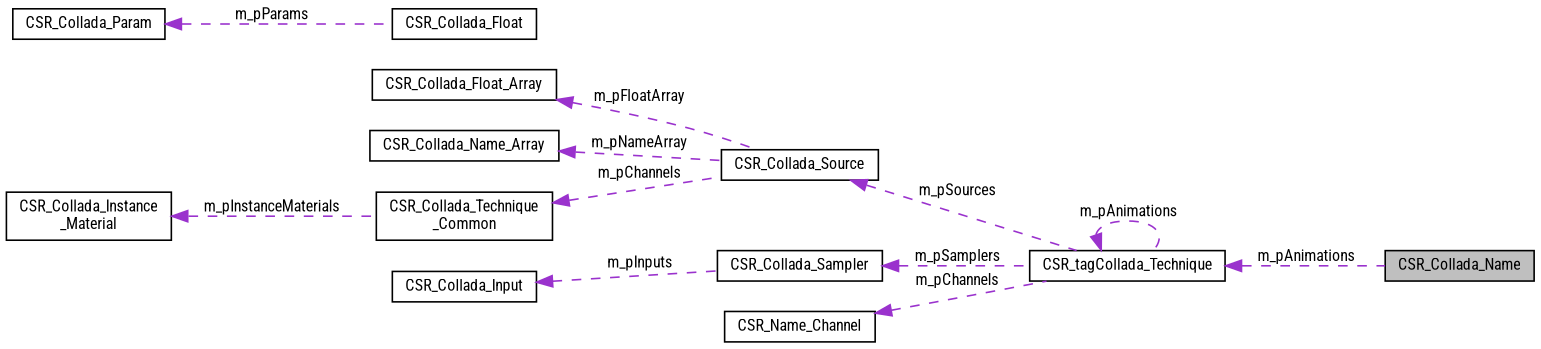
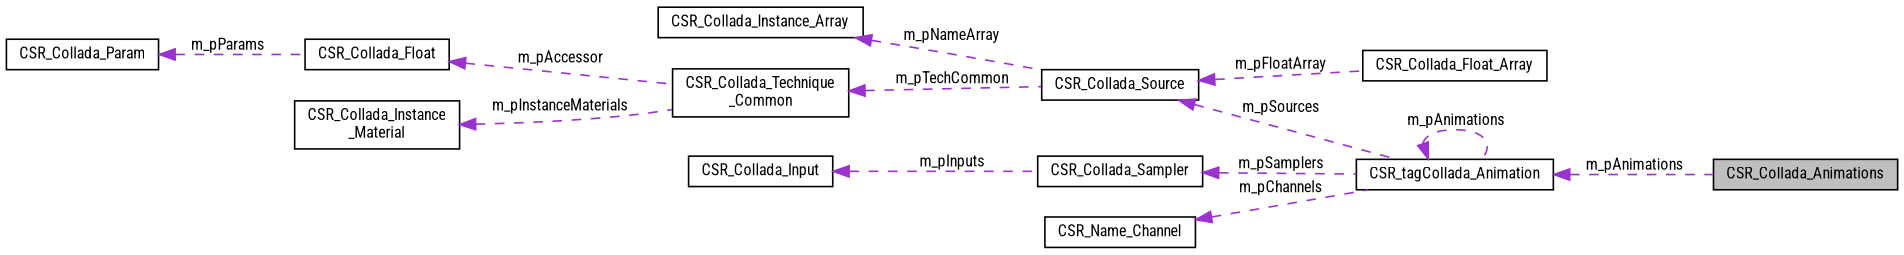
edge "CSR_Collada_Technique _Common" -> "CSR_Collada_Float": added, label "m_pAccessor"
edge "CSR_Collada_Source" -> "CSR_Collada_Float_Array": reversed
node "CSR_Collada_Name_Array": label "CSR_Collada_Name_Array" -> "CSR_Collada_Instance_Array"
edge "CSR_Collada_Source" -> "CSR_Collada_Technique _Common": label " m_pChannels" -> " m_pTechCommon"
node "CSR_tagCollada_Technique": label "CSR_tagCollada_Technique" -> "CSR_tagCollada_Animation"
node "CSR_Collada_Name": label "CSR_Collada_Name" -> "CSR_Collada_Animations"
